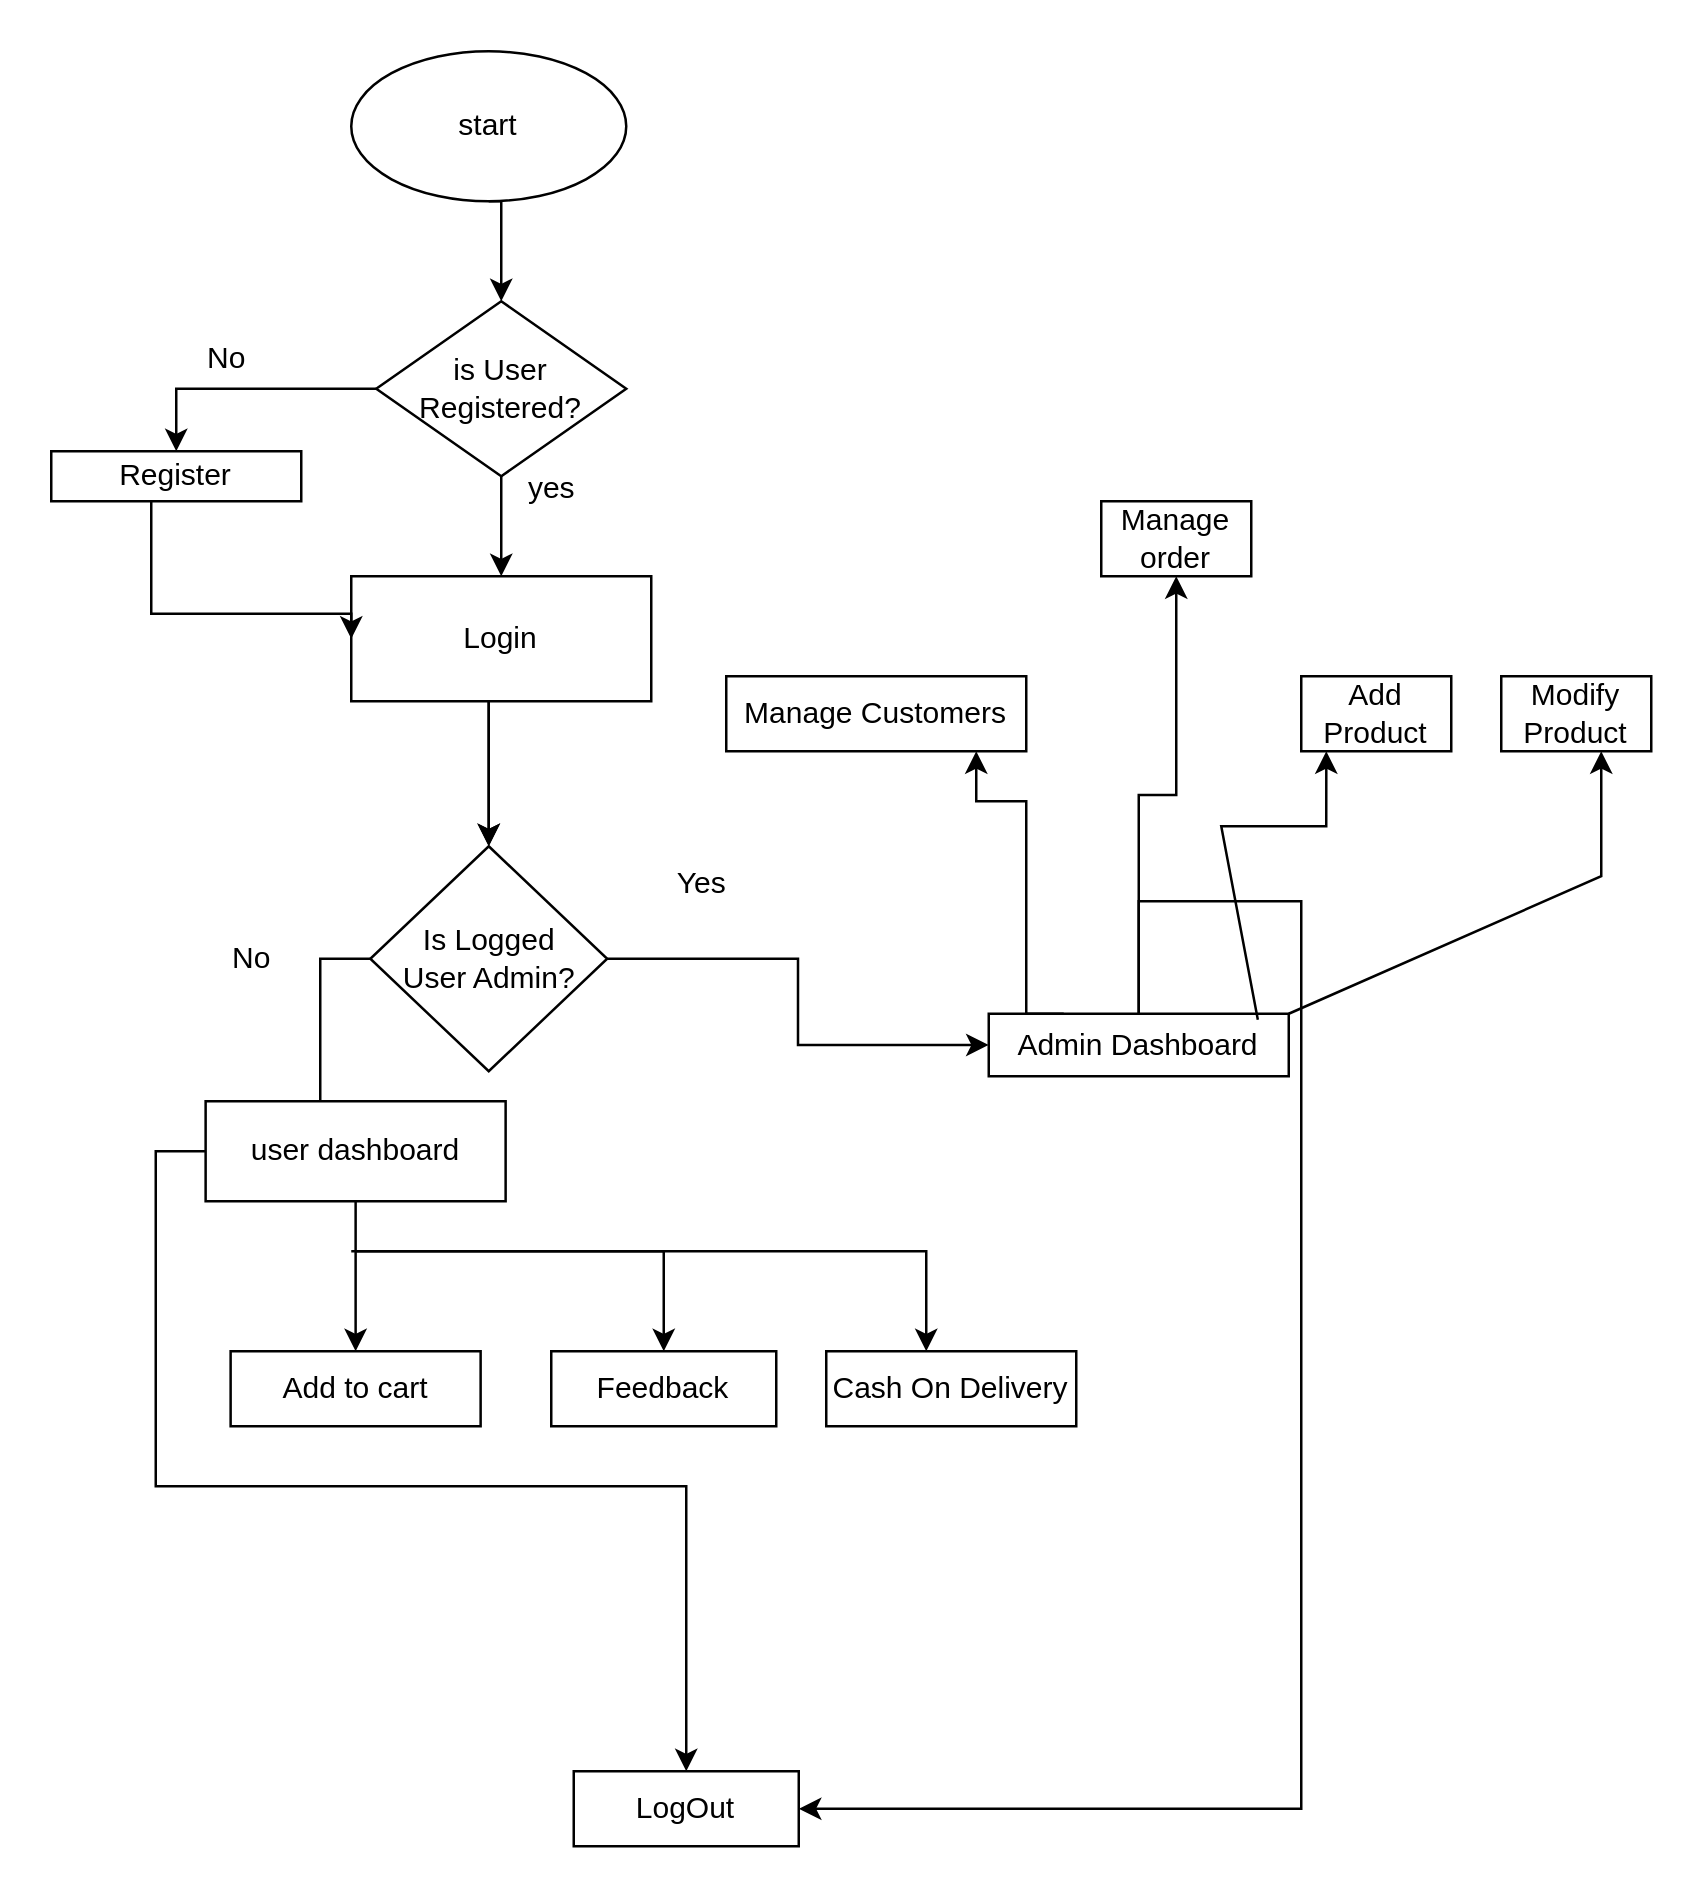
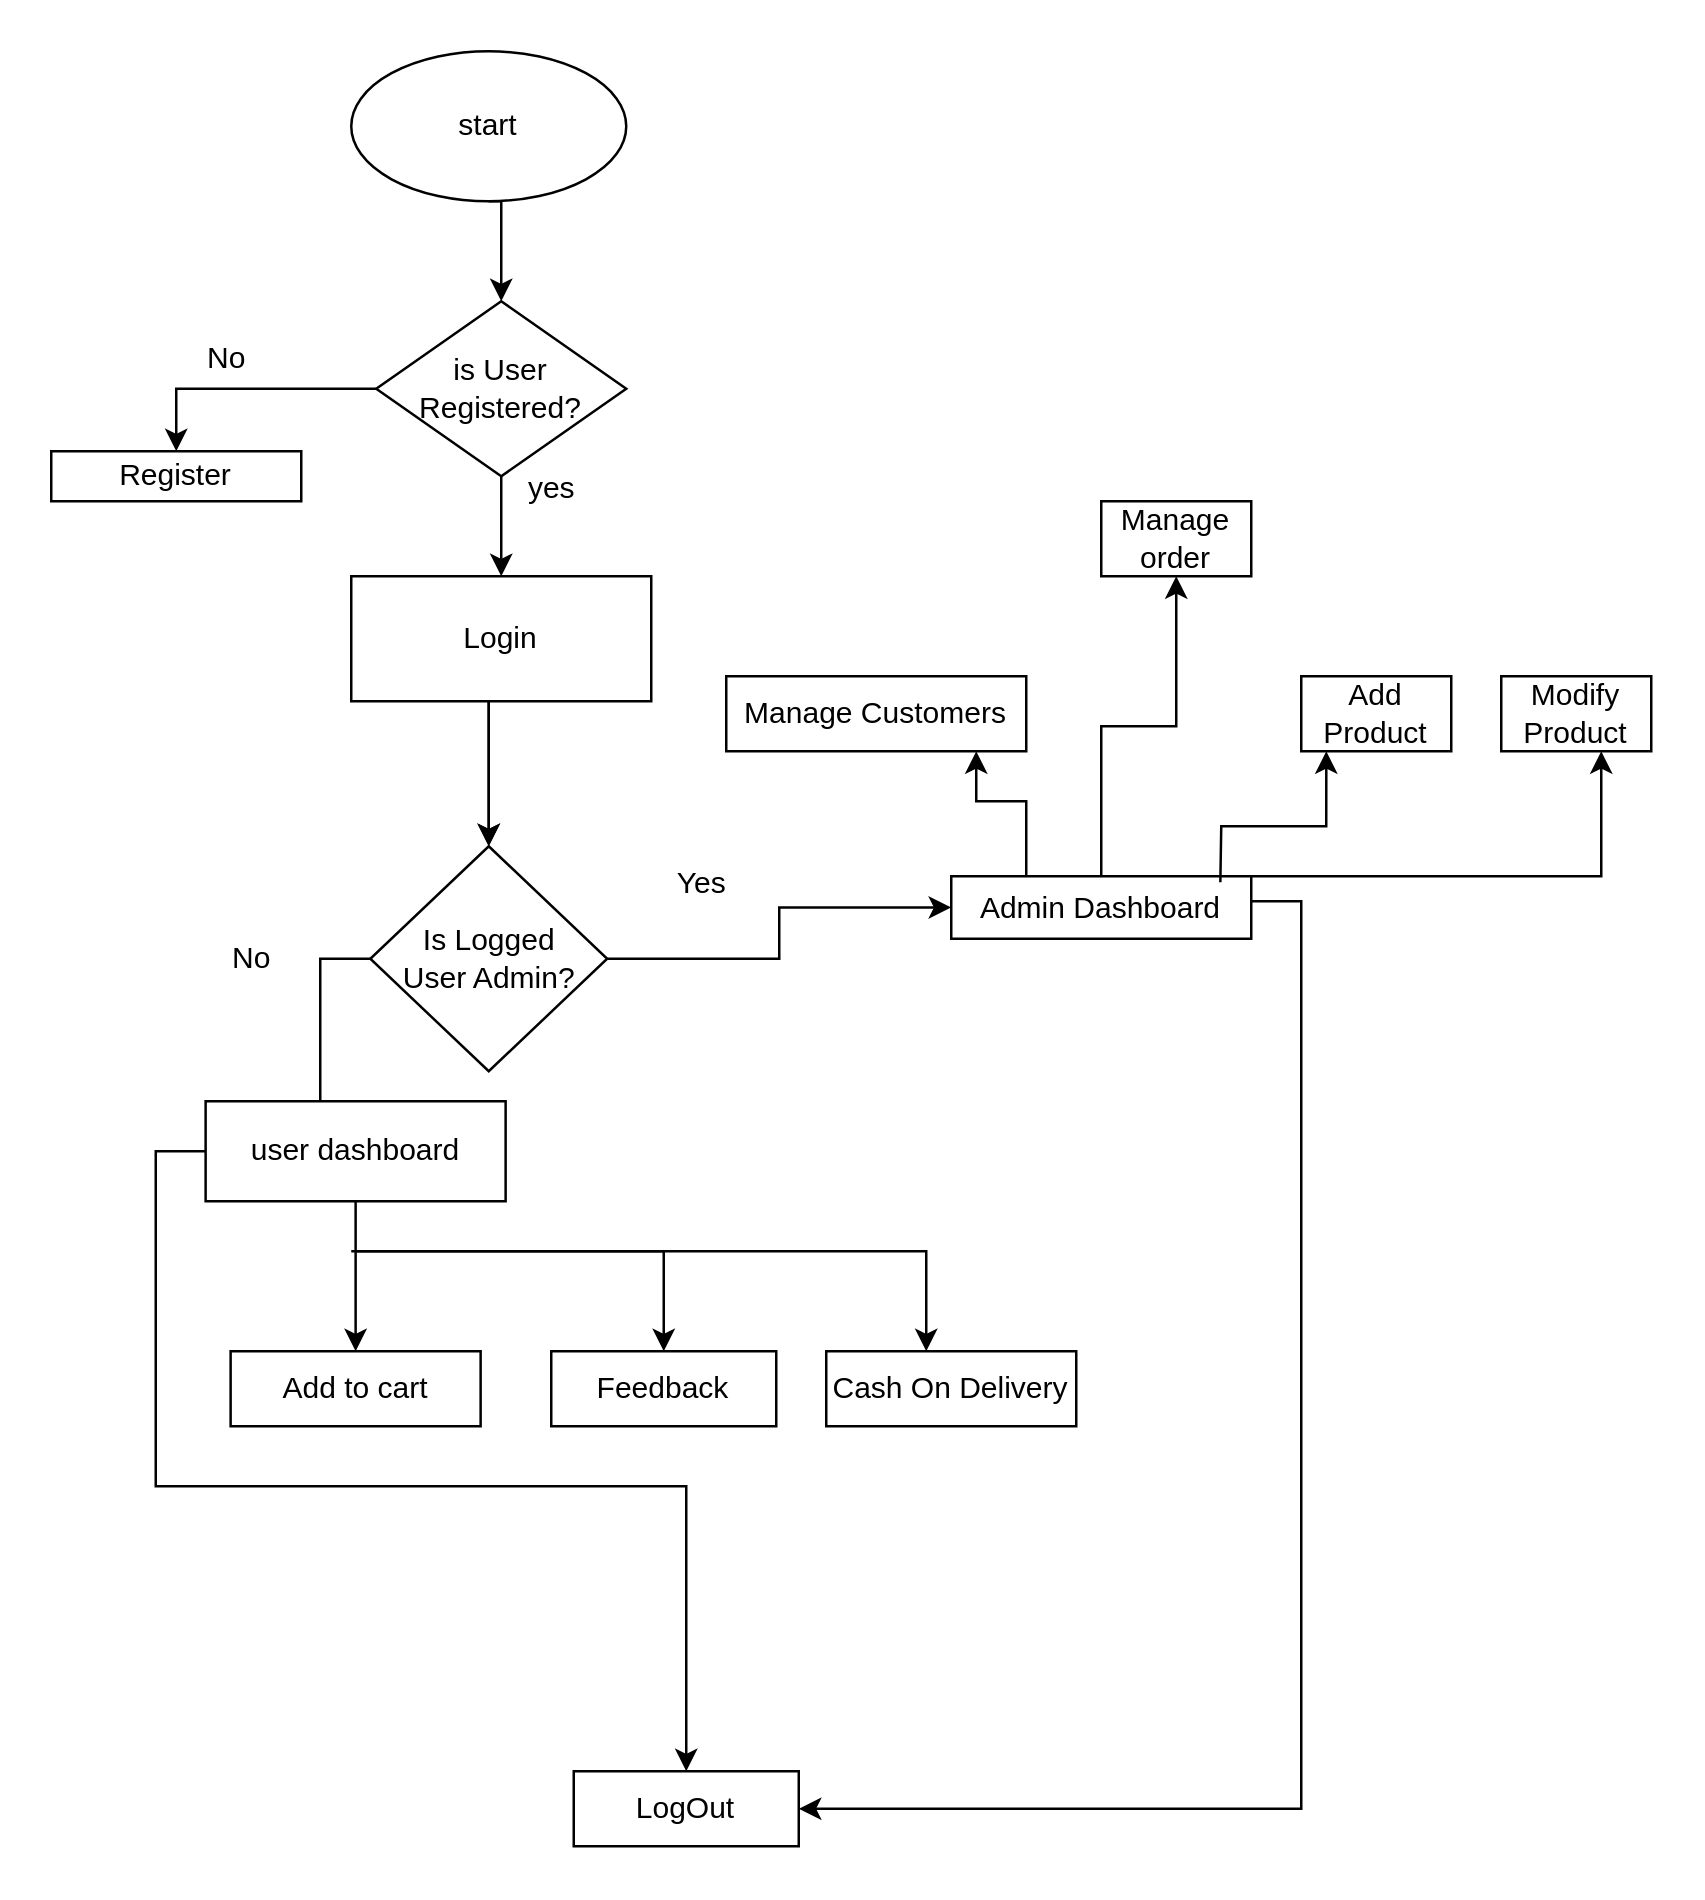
edge "Register" -> "Login": removed
node "Admin Dashboard": moved (1139, 1045) -> (1101, 908)
